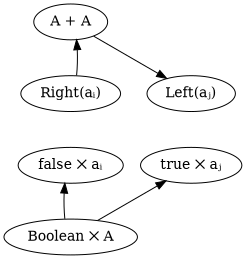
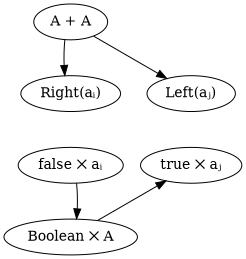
edge "Right(aᵢ)" -> "A + A": reversed
edge "Boolean ✕ A" -> "false ✕ aᵢ": reversed
